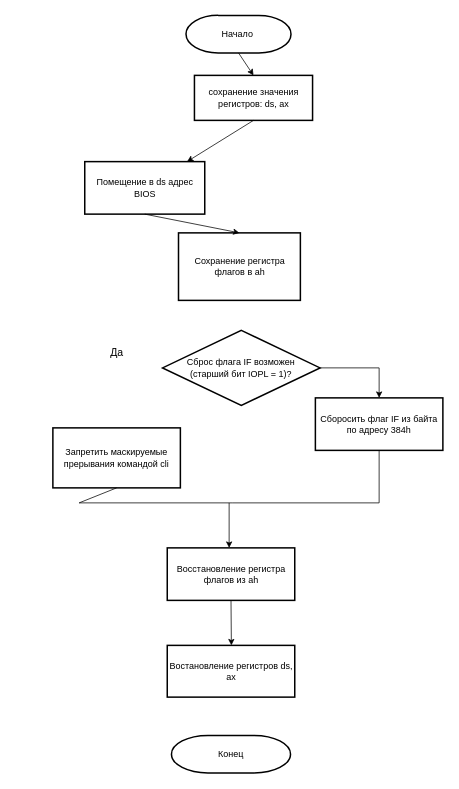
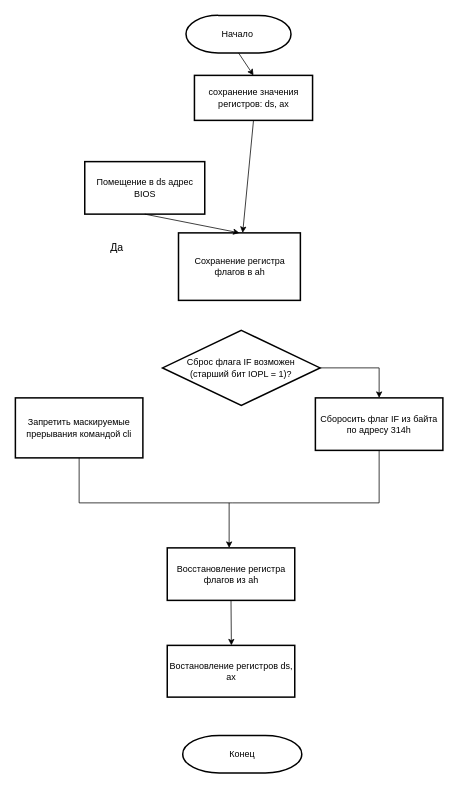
edge "сохранение значения регистров: ds, ax" -> "Помещение в ds адрес BIOS": now "сохранение значения регистров: ds, ax" -> "Сохранение регистра флагов в ah"
node "Да": moved (117, 353) -> (117, 248)
node "Сборосить флаг IF из байта по адресу 384h": label "Сборосить флаг IF из байта по адресу 384h" -> "Сборосить флаг IF из байта по адресу 314h"
node "Запретить маскируемые прерывания командой cli": moved (117, 458) -> (79, 428)
node "Конец": moved (231, 754) -> (242, 754)
